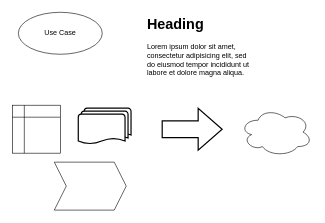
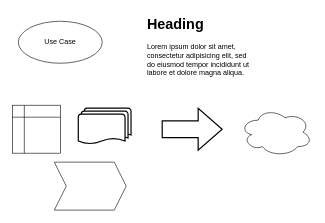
node "Use Case": moved (60, 33) -> (60, 42)
